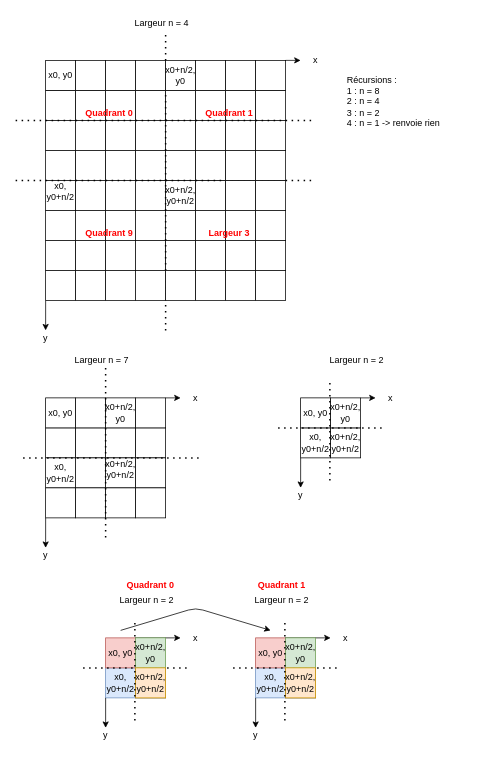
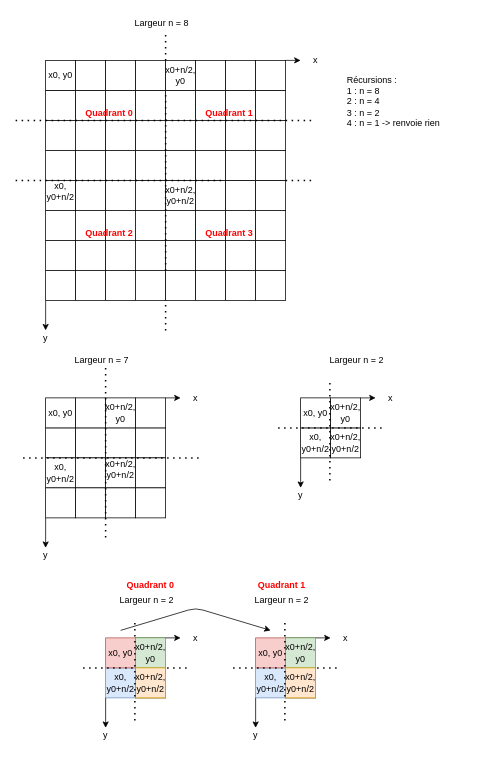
node "Largeur n = 4": label "Largeur n = 4" -> "Largeur n = 8"
node "Quadrant 9": label "Quadrant 9" -> "Quadrant 2"
node "Largeur 3": label "Largeur 3" -> "Quadrant 3"
